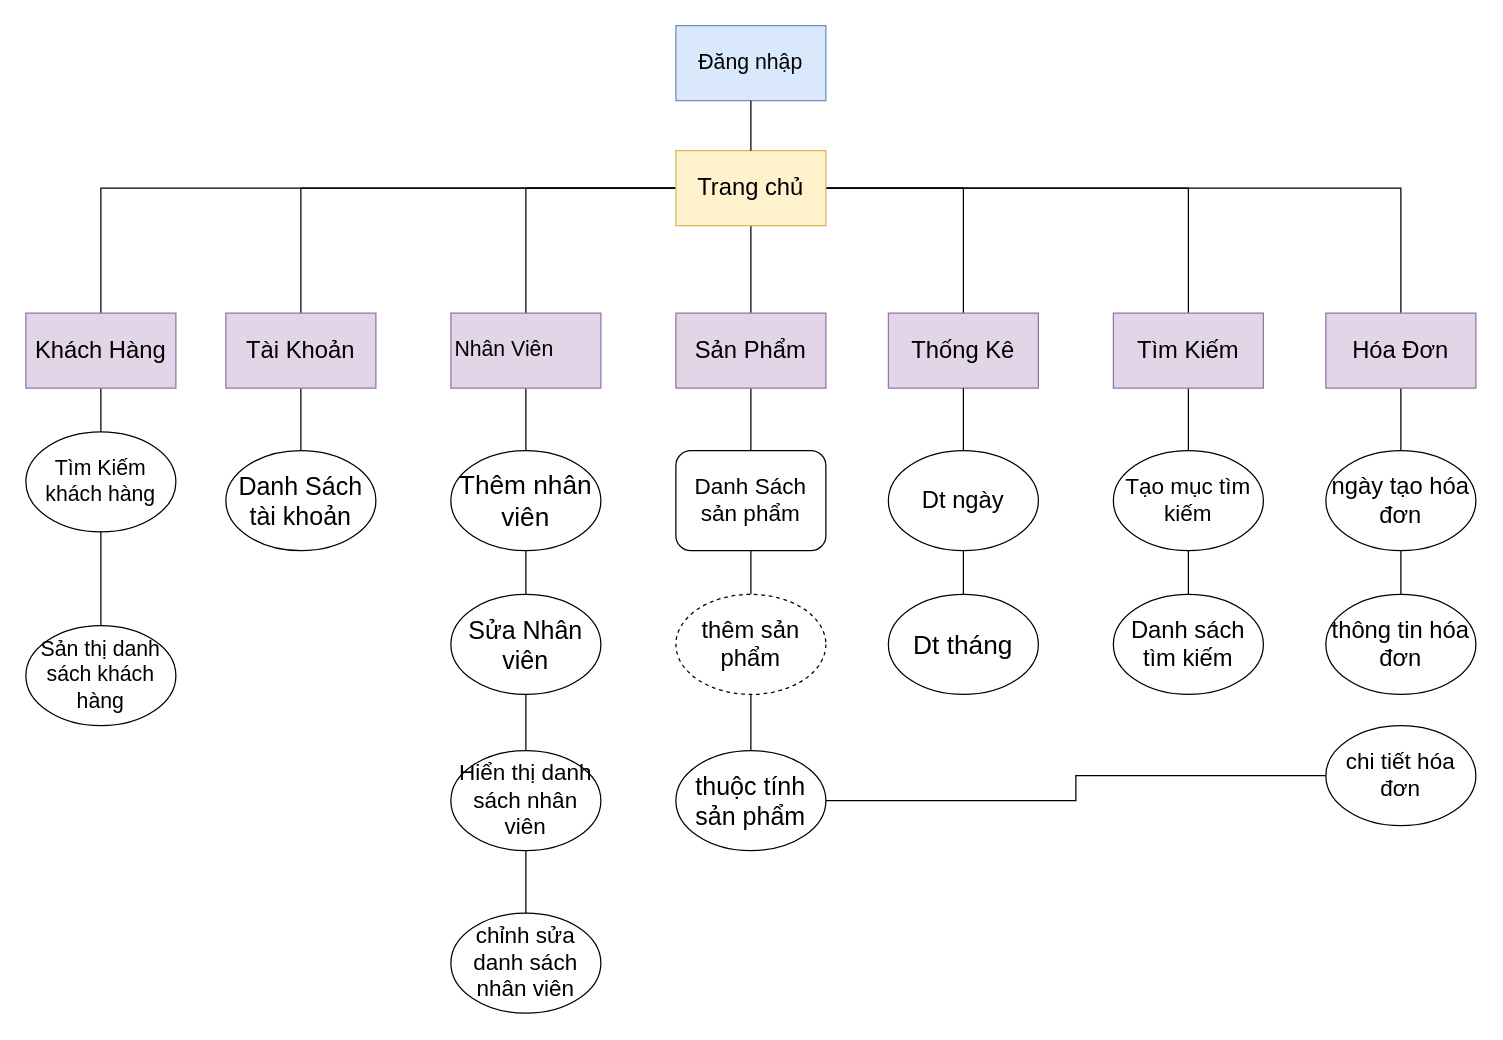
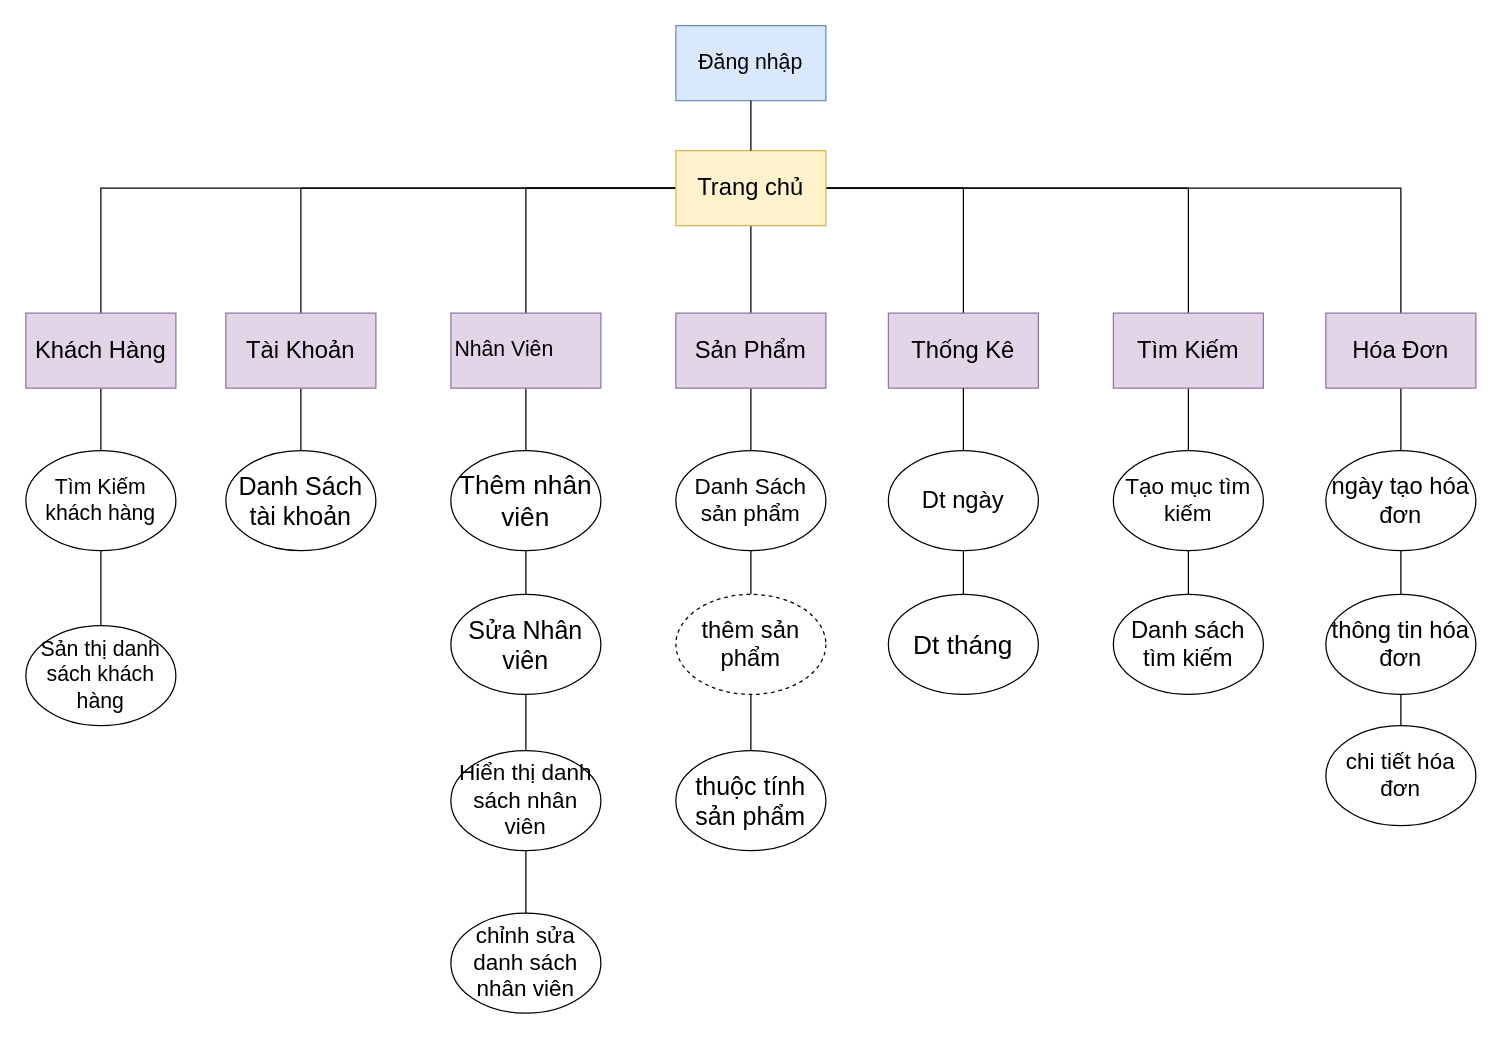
node "Tìm Kiếm khách hàng": moved (101, 482) -> (101, 501)
node "Danh Sách sản phẩm": shape rounded rectangle -> ellipse
edge "chi tiết hóa đơn" -- "thuộc tính sản phẩm": now "chi tiết hóa đơn" -- "thông tin hóa đơn"
